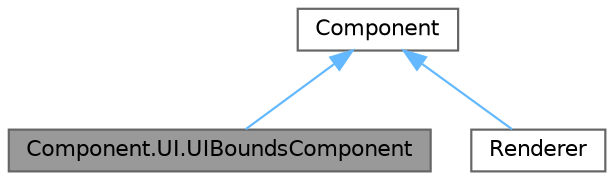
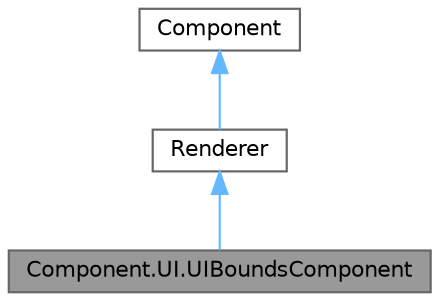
edge "Component.UI.UIBoundsComponent" -> "Component": now "Component.UI.UIBoundsComponent" -> "Renderer"
